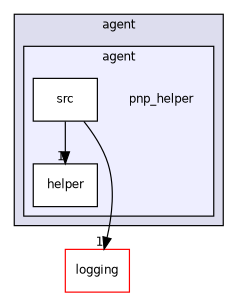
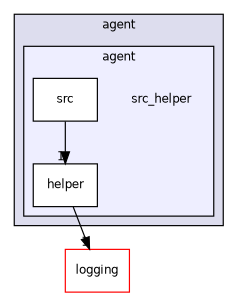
node "pnp_helper": label "pnp_helper" -> "src_helper"
edge "src" -> "logging": now "helper" -> "logging"
